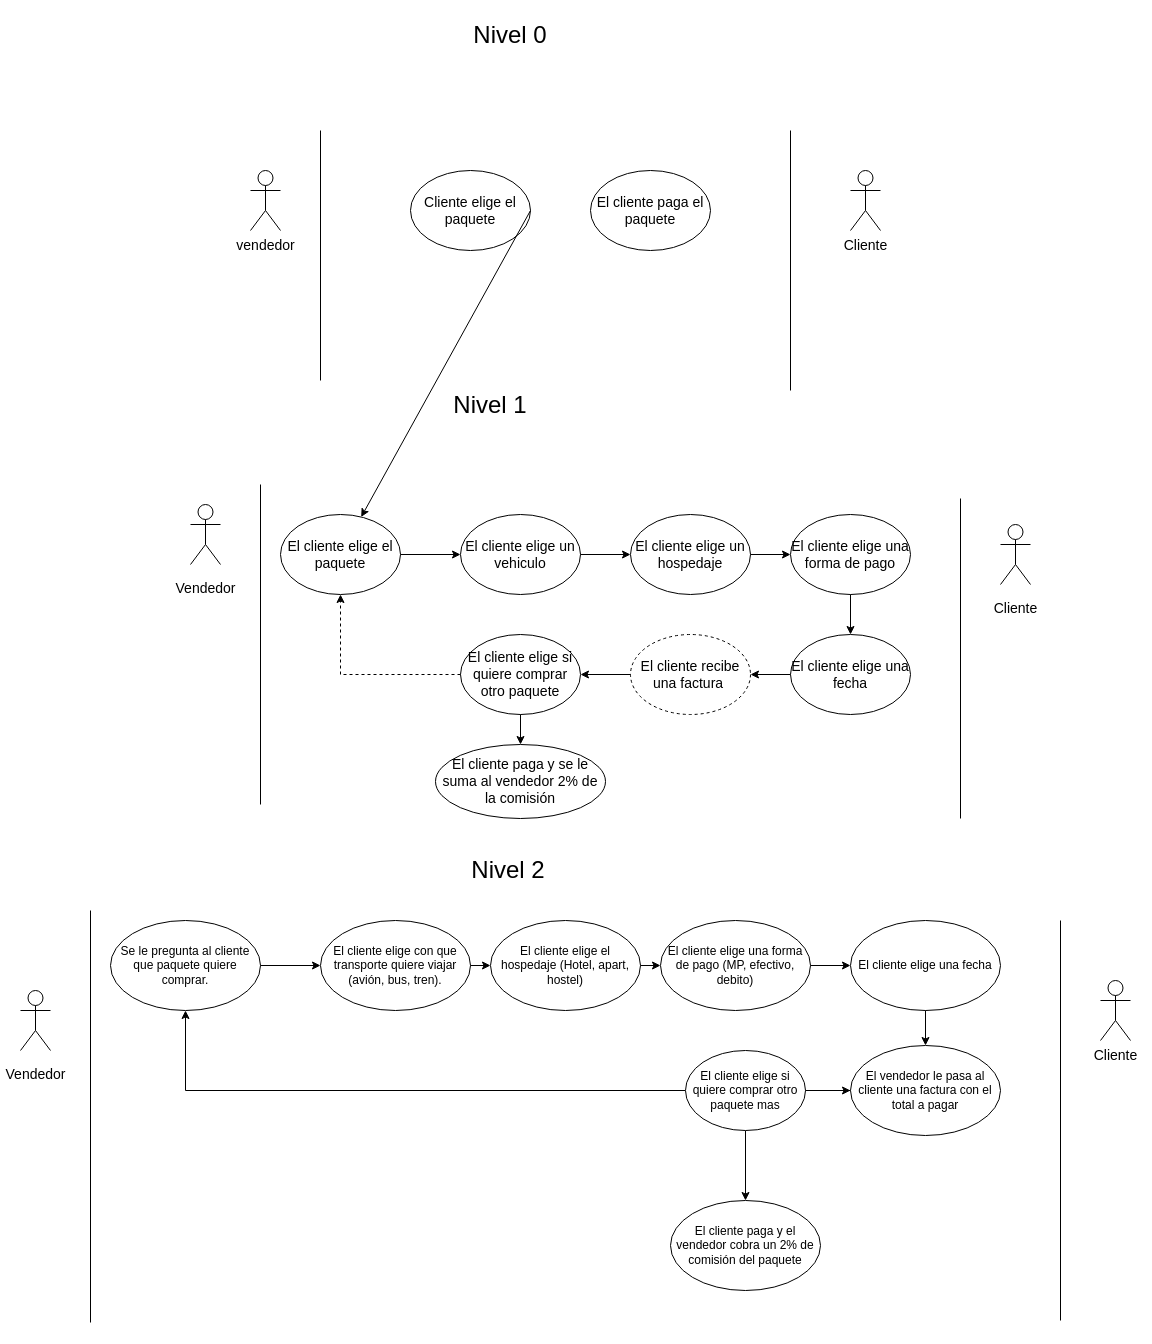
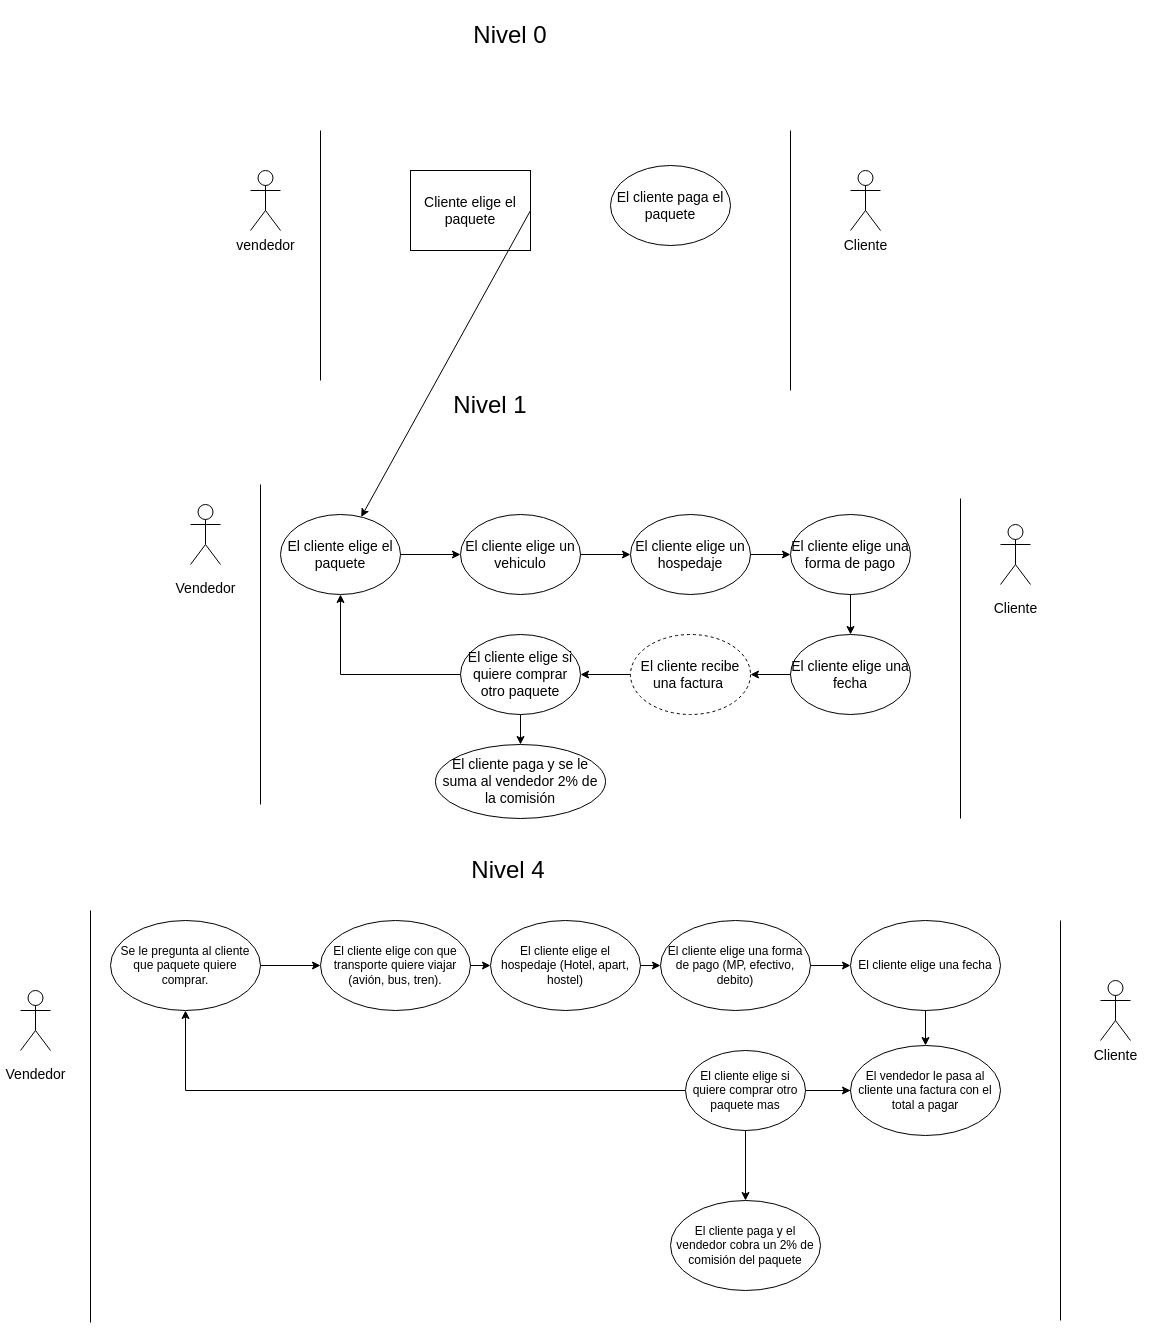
node "Cliente elige el paquete": shape ellipse -> rectangle
node "El cliente paga el paquete": moved (651, 211) -> (671, 206)
edge "El cliente elige si quiere comprar otro paquete" -> "El cliente elige el paquete": style dashed -> solid
node "Nivel 2": label "Nivel 2" -> "Nivel 4"
